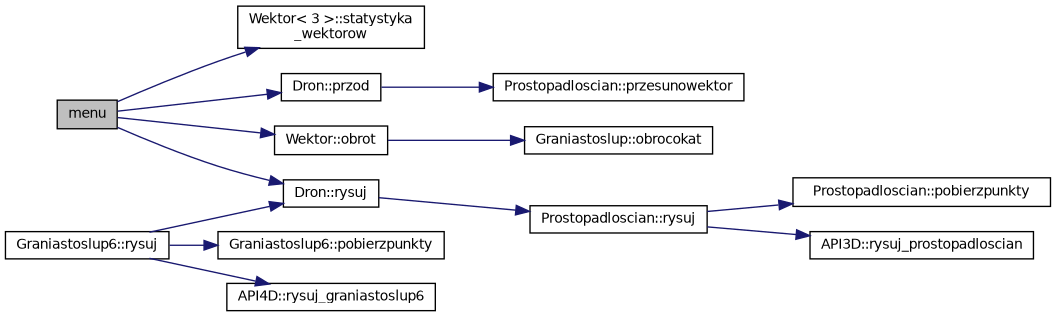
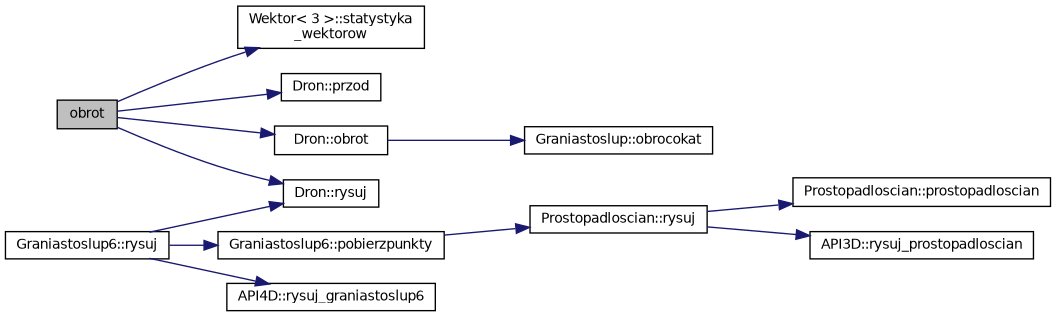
node "Prostopadloscian::przesunowektor": removed
node "menu": label "menu" -> "obrot"
node "Wektor::obrot": label "Wektor::obrot" -> "Dron::obrot"
node "Prostopadloscian::pobierzpunkty": label "Prostopadloscian::pobierzpunkty" -> "Prostopadloscian::prostopadloscian"
edge "Dron::rysuj" -> "Prostopadloscian::rysuj": now "Graniastoslup6::pobierzpunkty" -> "Prostopadloscian::rysuj"
